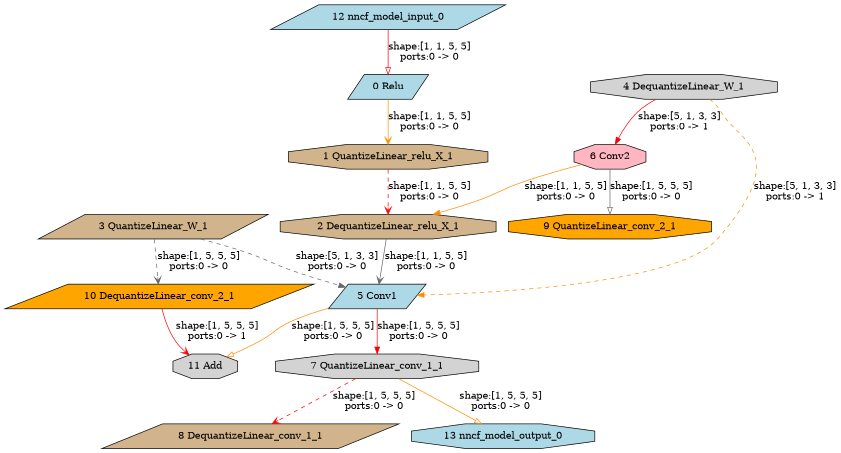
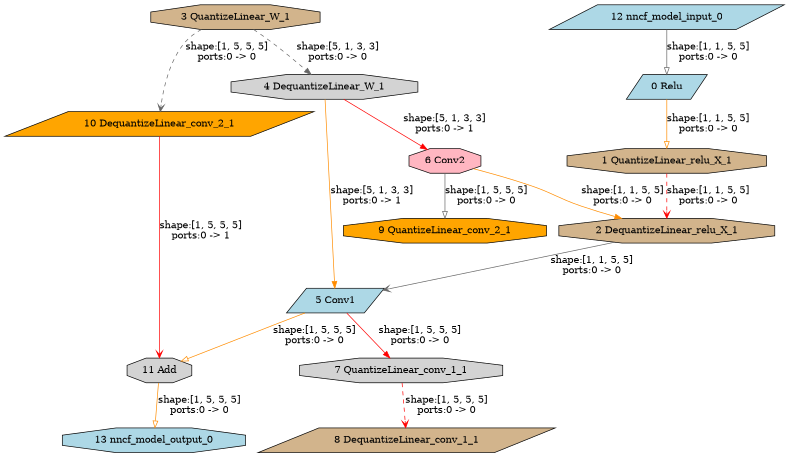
edge "12 nncf_model_input_0" -> "0 Relu": color red -> gray40
edge "0 Relu" -> "1 QuantizeLinear_relu_X_1": arrowhead vee -> onormal
node "3 QuantizeLinear_W_1": shape parallelogram -> octagon
edge "3 QuantizeLinear_W_1" -> "5 Conv1": now "3 QuantizeLinear_W_1" -> "4 DequantizeLinear_W_1"
edge "4 DequantizeLinear_W_1" -> "5 Conv1": style dashed -> solid
edge "7 QuantizeLinear_conv_1_1" -> "13 nncf_model_output_0": now "11 Add" -> "13 nncf_model_output_0"
